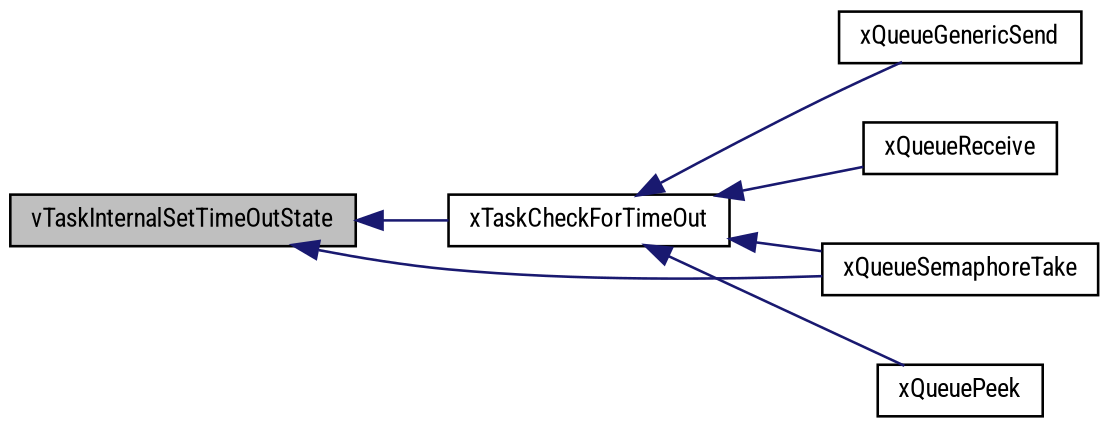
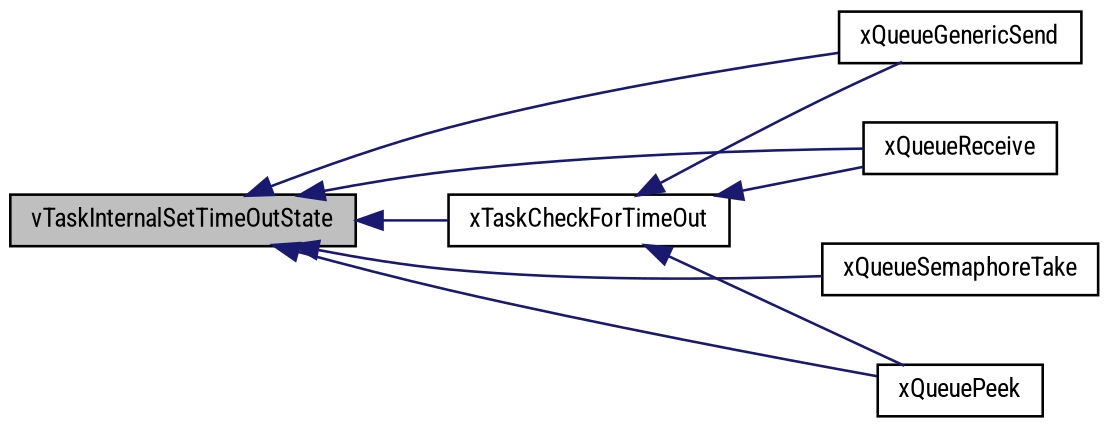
edge "xQueueGenericSend" -> "vTaskInternalSetTimeOutState": added
edge "xQueueReceive" -> "vTaskInternalSetTimeOutState": added
edge "xQueueSemaphoreTake" -> "xTaskCheckForTimeOut": removed
edge "xQueuePeek" -> "vTaskInternalSetTimeOutState": added
